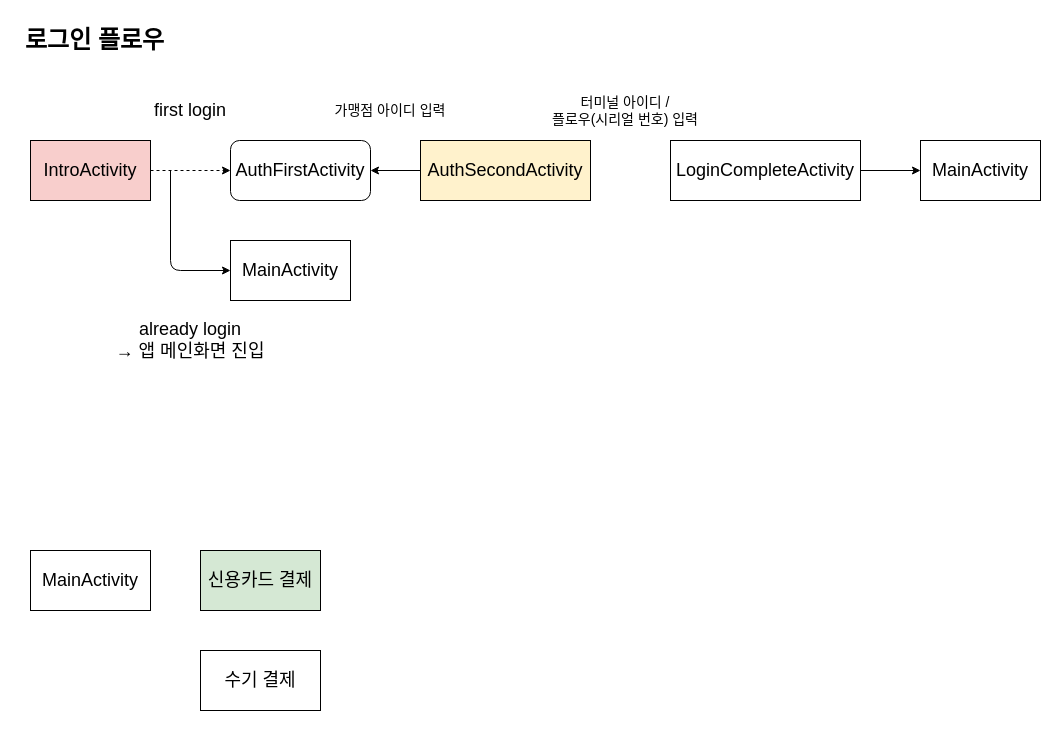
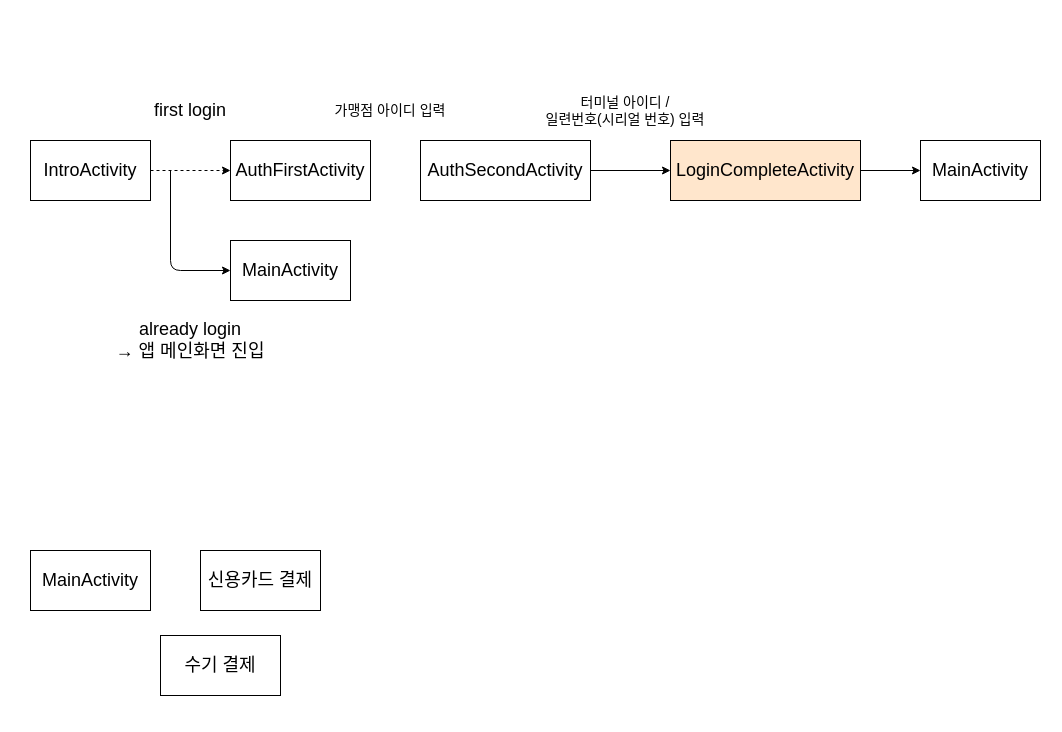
node "로그인 플로우": removed
node "터미널 아이디 / 플로우(시리얼 번호) 입력": label "터미널 아이디 / 플로우(시리얼 번호) 입력" -> "터미널 아이디 / 일련번호(시리얼 번호) 입력"
node "IntroActivity": fillcolor #f8cecc -> #ffffff
node "AuthFirstActivity": shape rounded rectangle -> rectangle
edge "AuthSecondActivity" -> "AuthFirstActivity": now "AuthSecondActivity" -> "LoginCompleteActivity"
node "AuthSecondActivity": fillcolor #fff2cc -> #ffffff
node "LoginCompleteActivity": fillcolor #ffffff -> #ffe6cc
node "신용카드 결제": fillcolor #d5e8d4 -> #ffffff
node "수기 결제": moved (261, 681) -> (221, 666)
